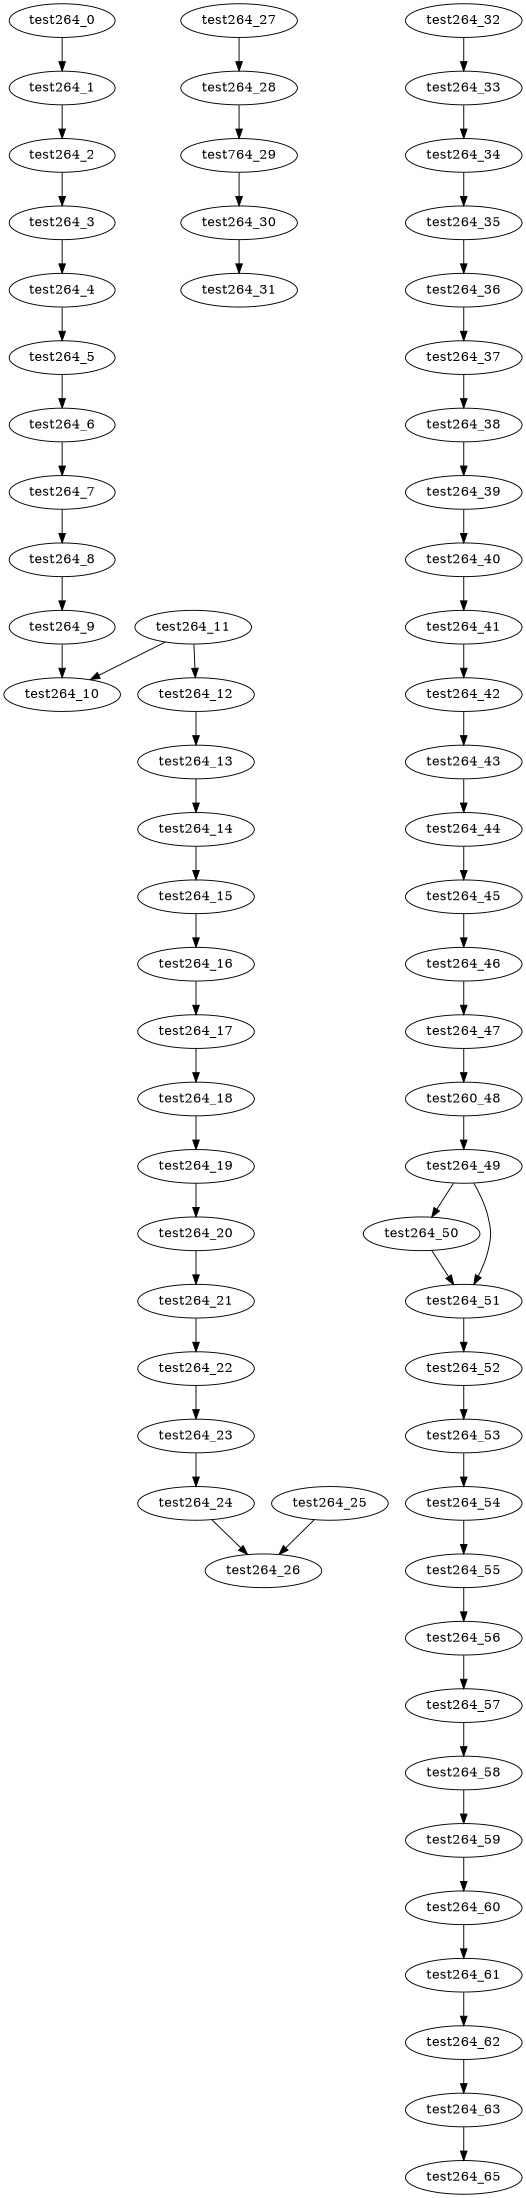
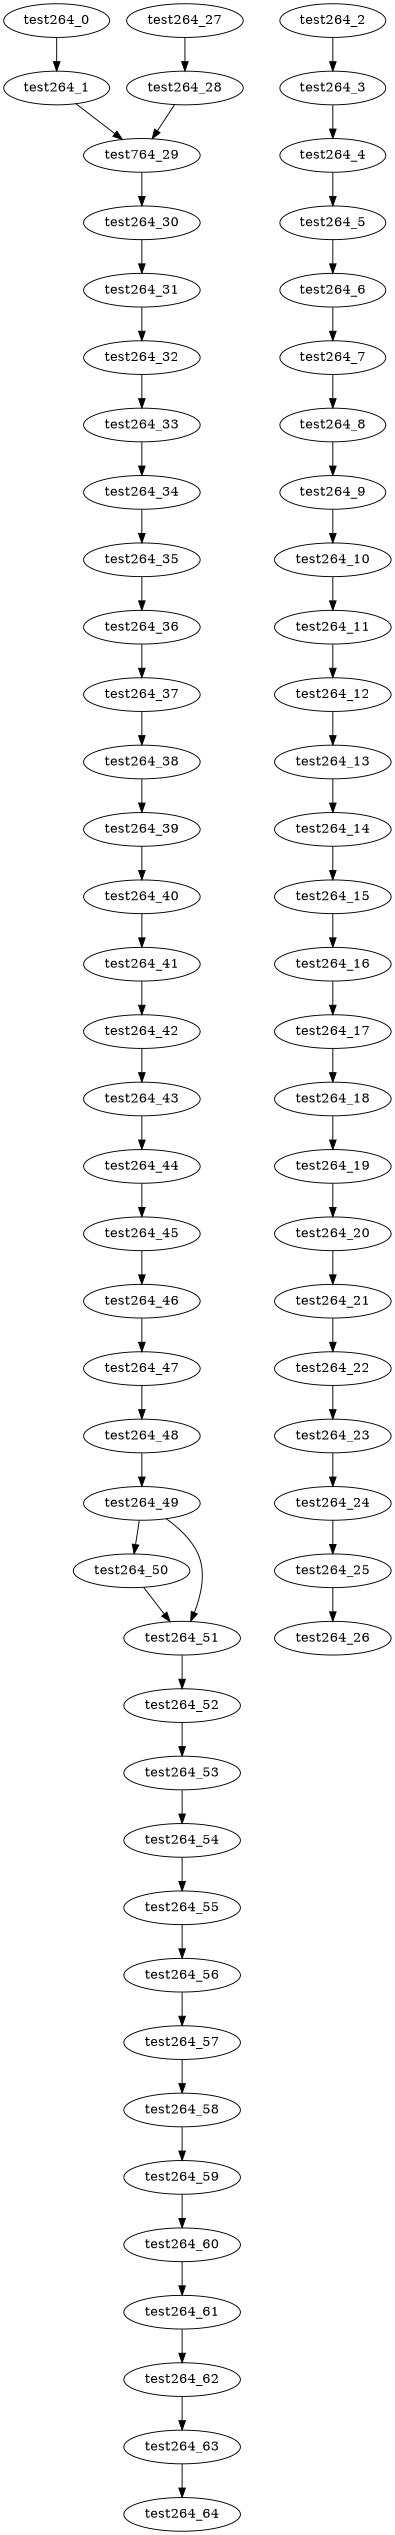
edge "test264_1" -> "test264_2": now "test264_1" -> "test764_29"
edge "test264_31" -> "test264_32": added
edge "test264_11" -> "test264_10": reversed
node "test260_48": label "test260_48" -> "test264_48"
edge "test264_24" -> "test264_26": now "test264_24" -> "test264_25"
node "test264_65": label "test264_65" -> "test264_64"
